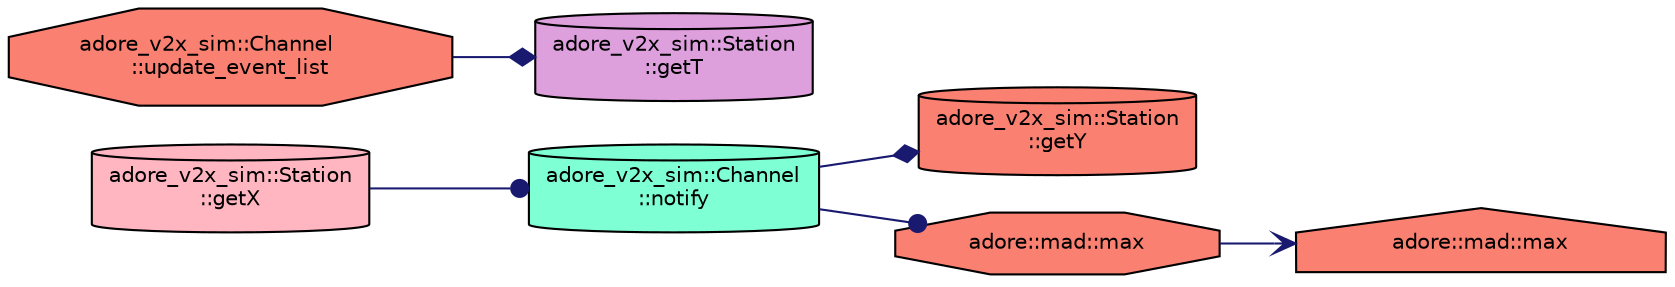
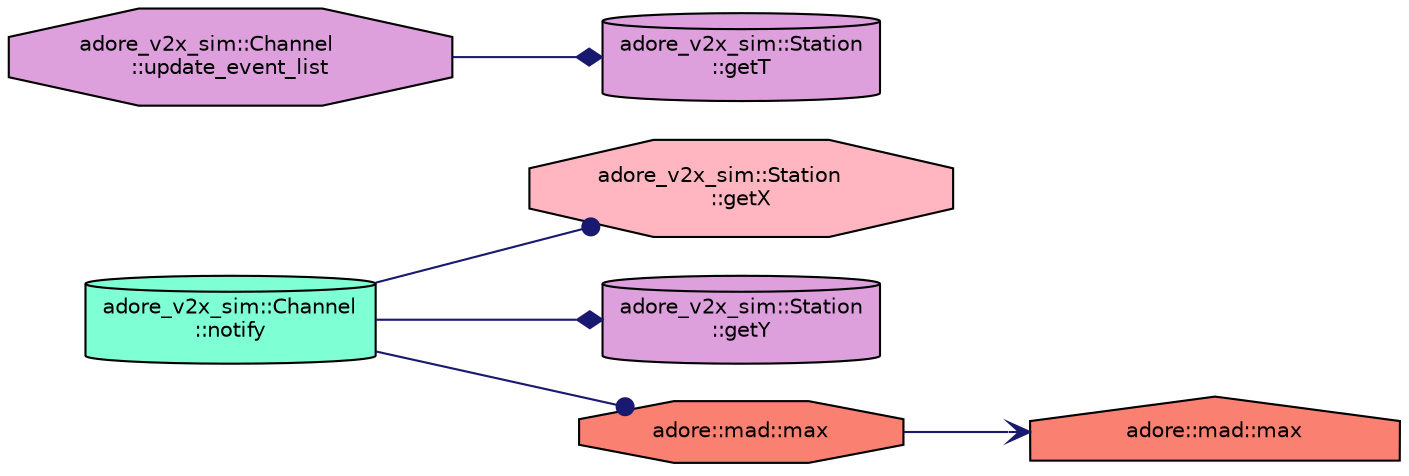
node "adore_v2x_sim::Channel ::update_event_list": fillcolor salmon -> plum
node "adore_v2x_sim::Station ::getY": fillcolor salmon -> plum
node "adore_v2x_sim::Station ::getX": shape cylinder -> octagon
edge "adore_v2x_sim::Station ::getX" -> "adore_v2x_sim::Channel ::notify": reversed
